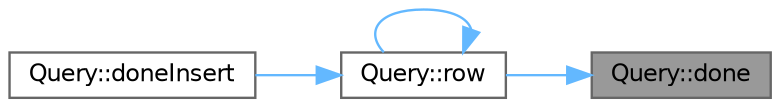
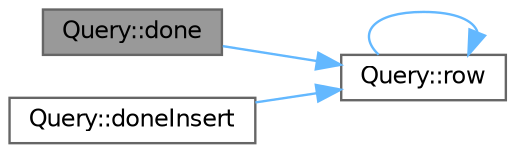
edge "Query::row" -> "Query::done": reversed
